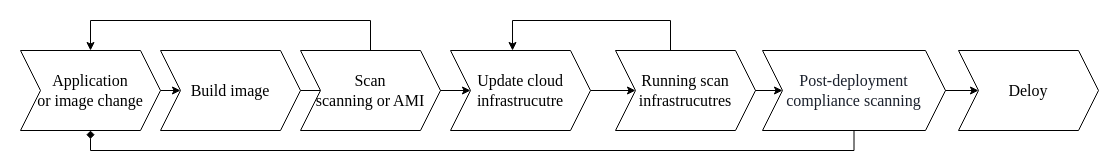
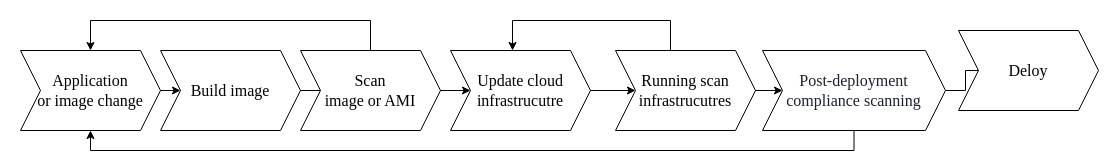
node "Scanscanning or AMI": label "Scanscanning or AMI" -> "Scanimage or AMI"
node "Deloy": moved (1029, 91) -> (1029, 71)
edge "Post-deployment compliance scanning" -> "Application or image change": arrowhead diamond -> classic
